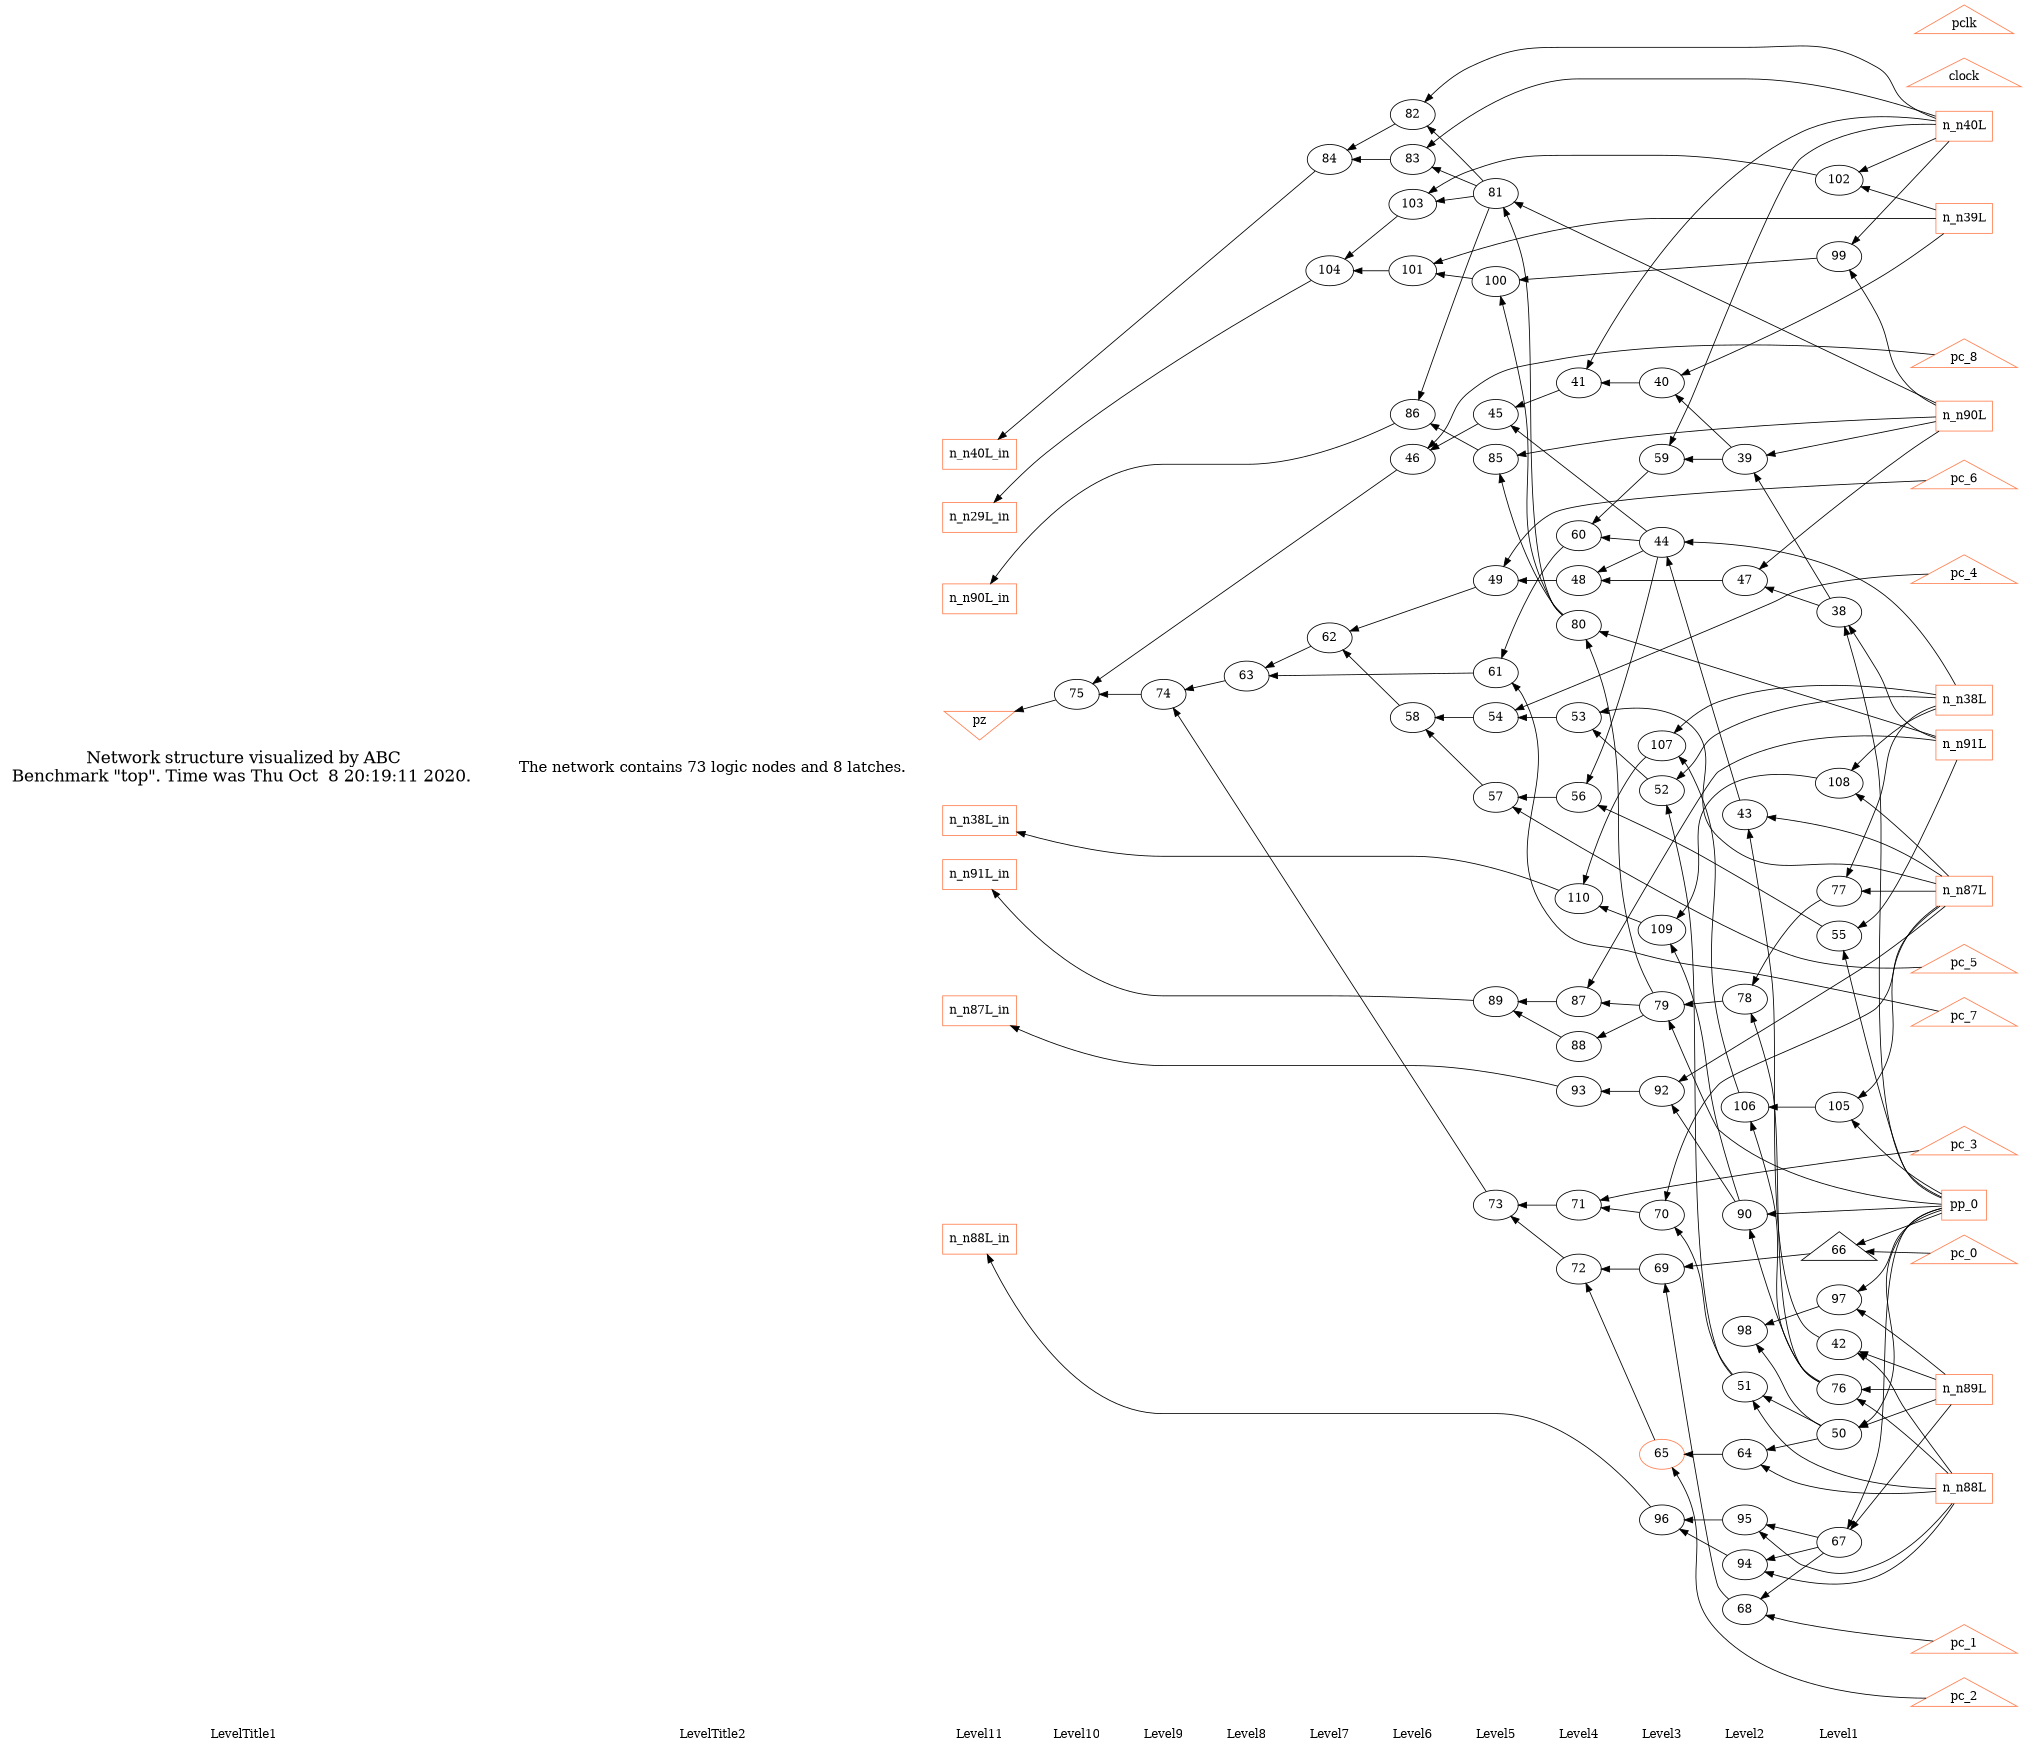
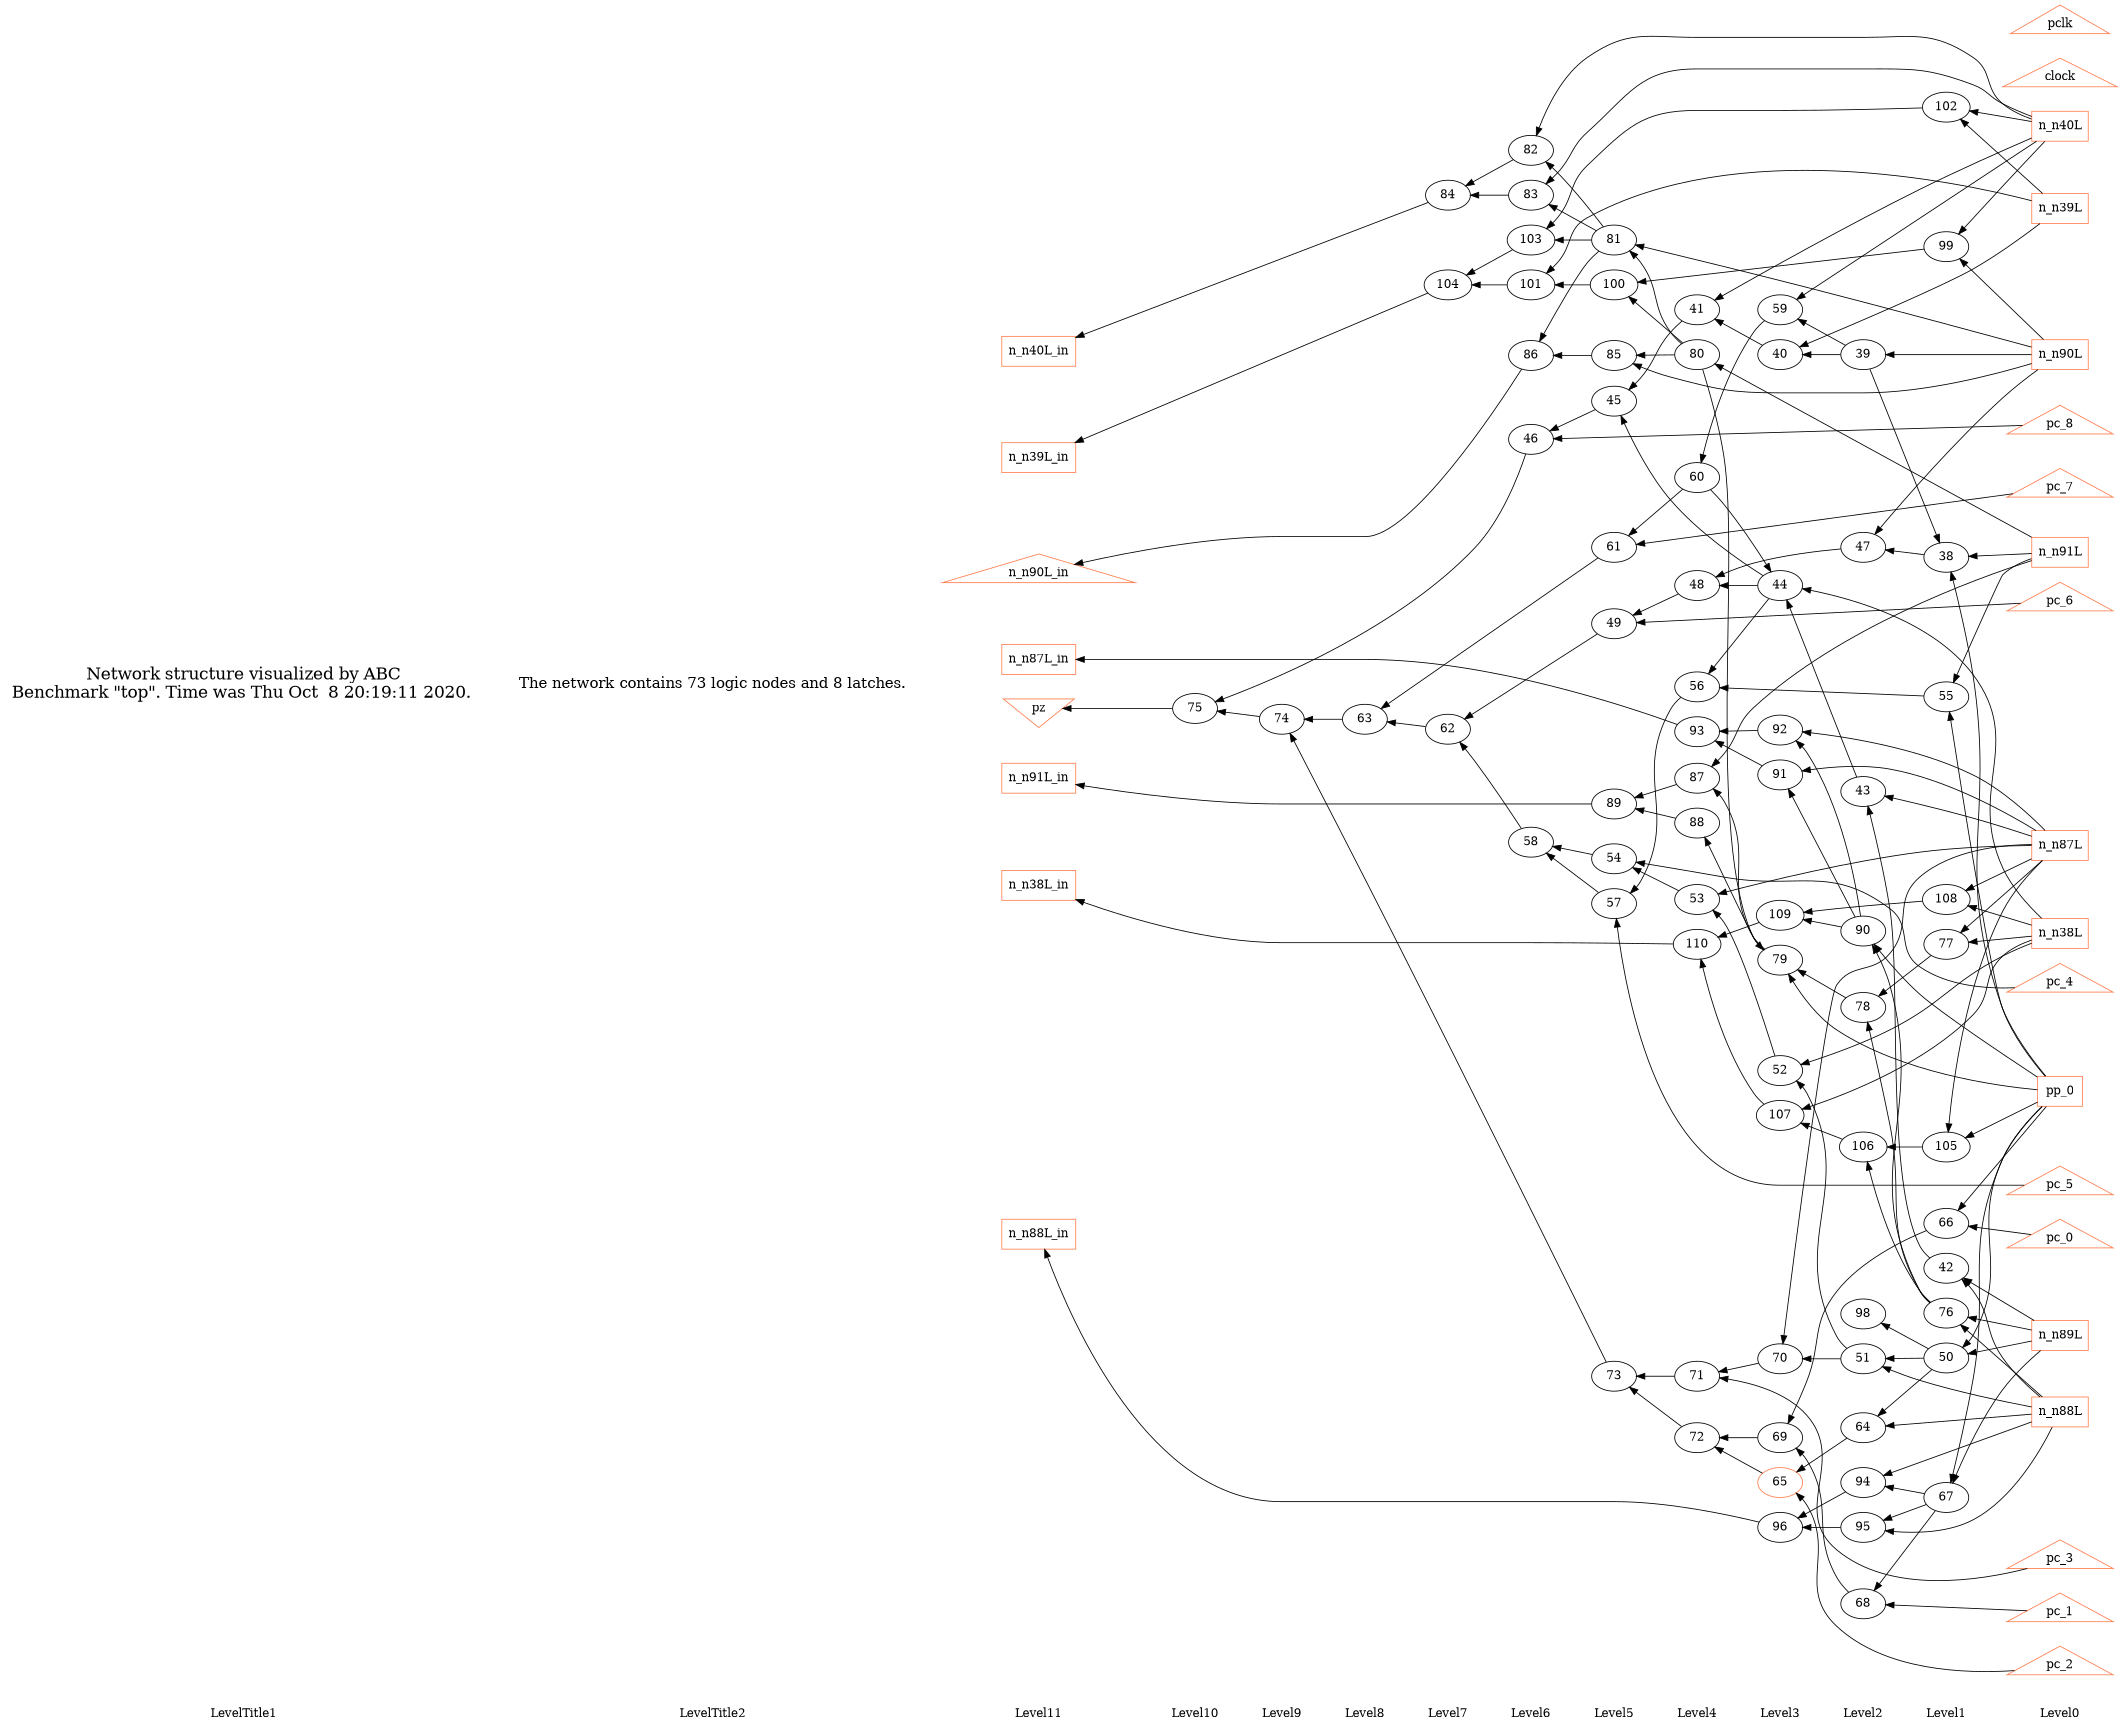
node "n_n29L_in": label "n_n29L_in" -> "n_n39L_in"
edge "38" -> "39": reversed
edge "44" -> "60": reversed
node "n_n90L_in": shape box -> triangle
node "91": added
edge "79" -> "80": reversed
node "66": shape triangle -> ellipse
node "97": removed
node "Level0": added
